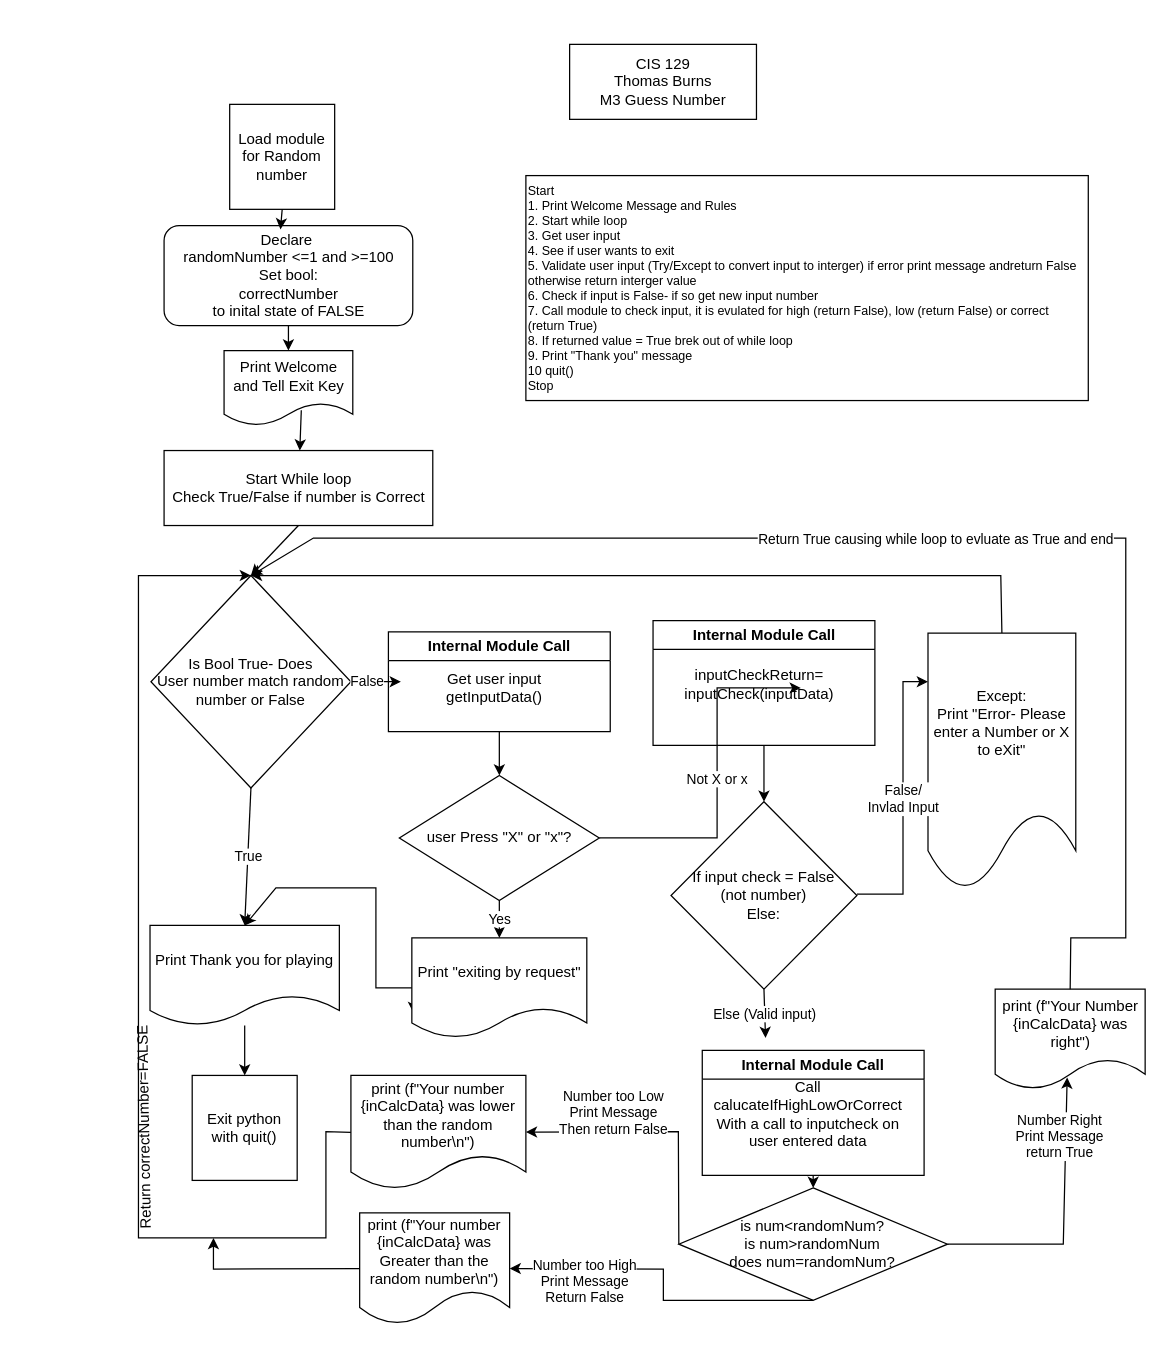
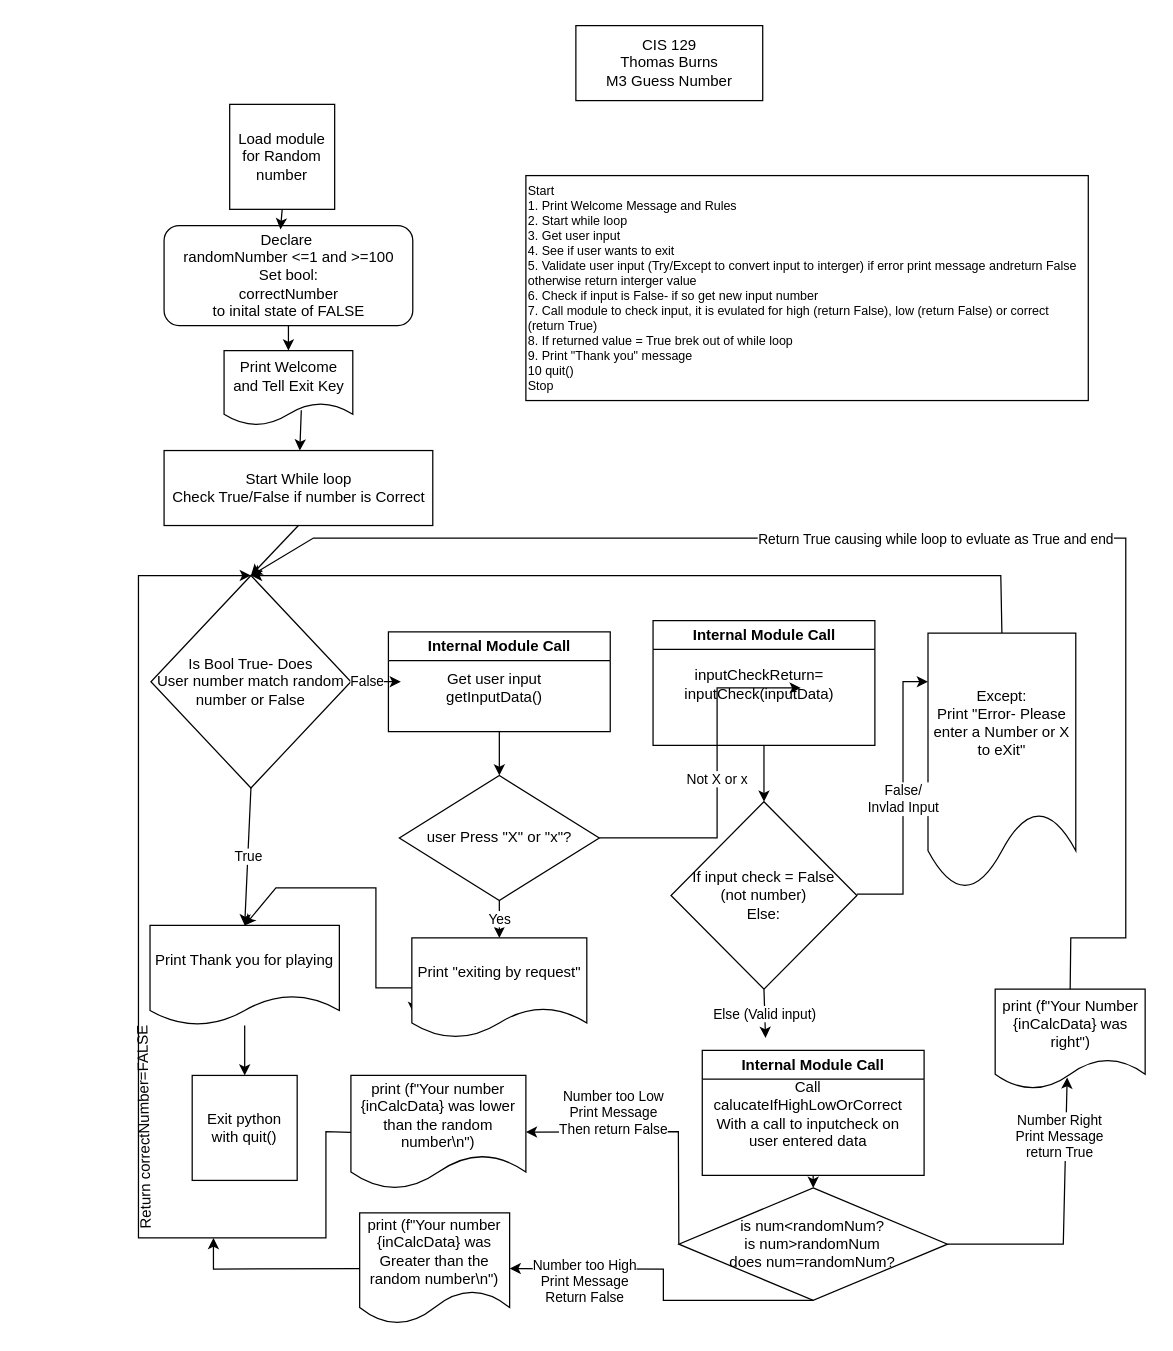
node "CIS 129Thomas Burns M3 Guess Number": moved (663, 82) -> (669, 63)
